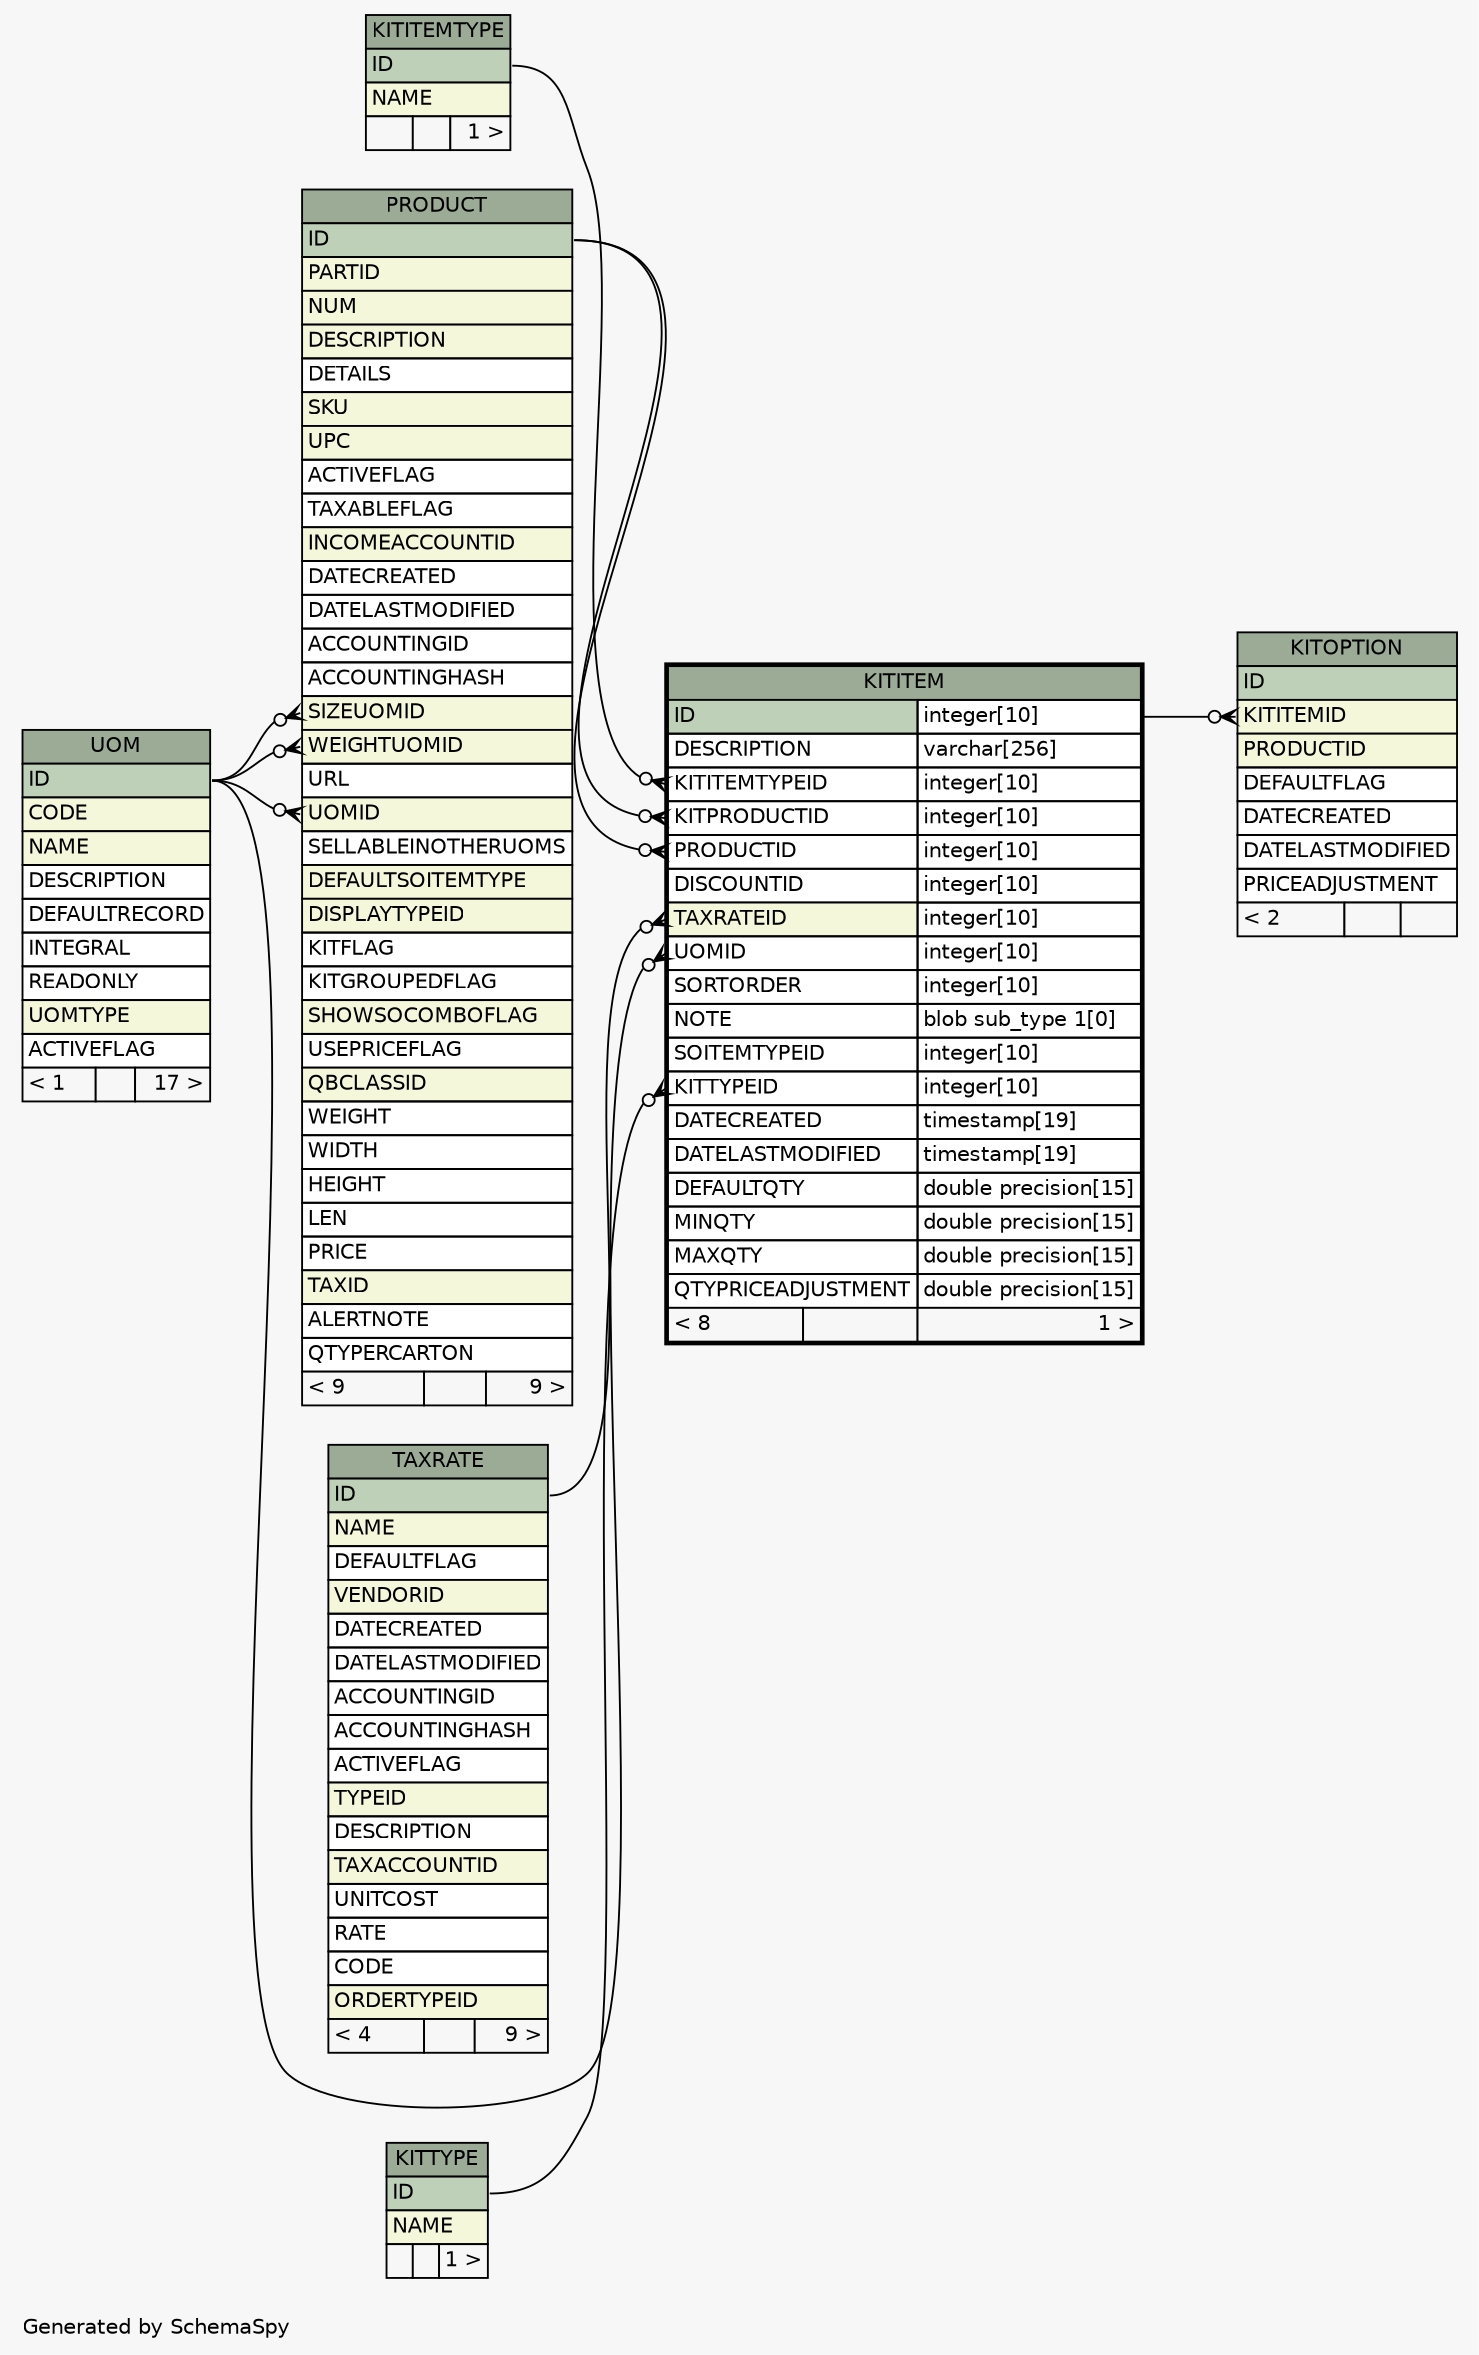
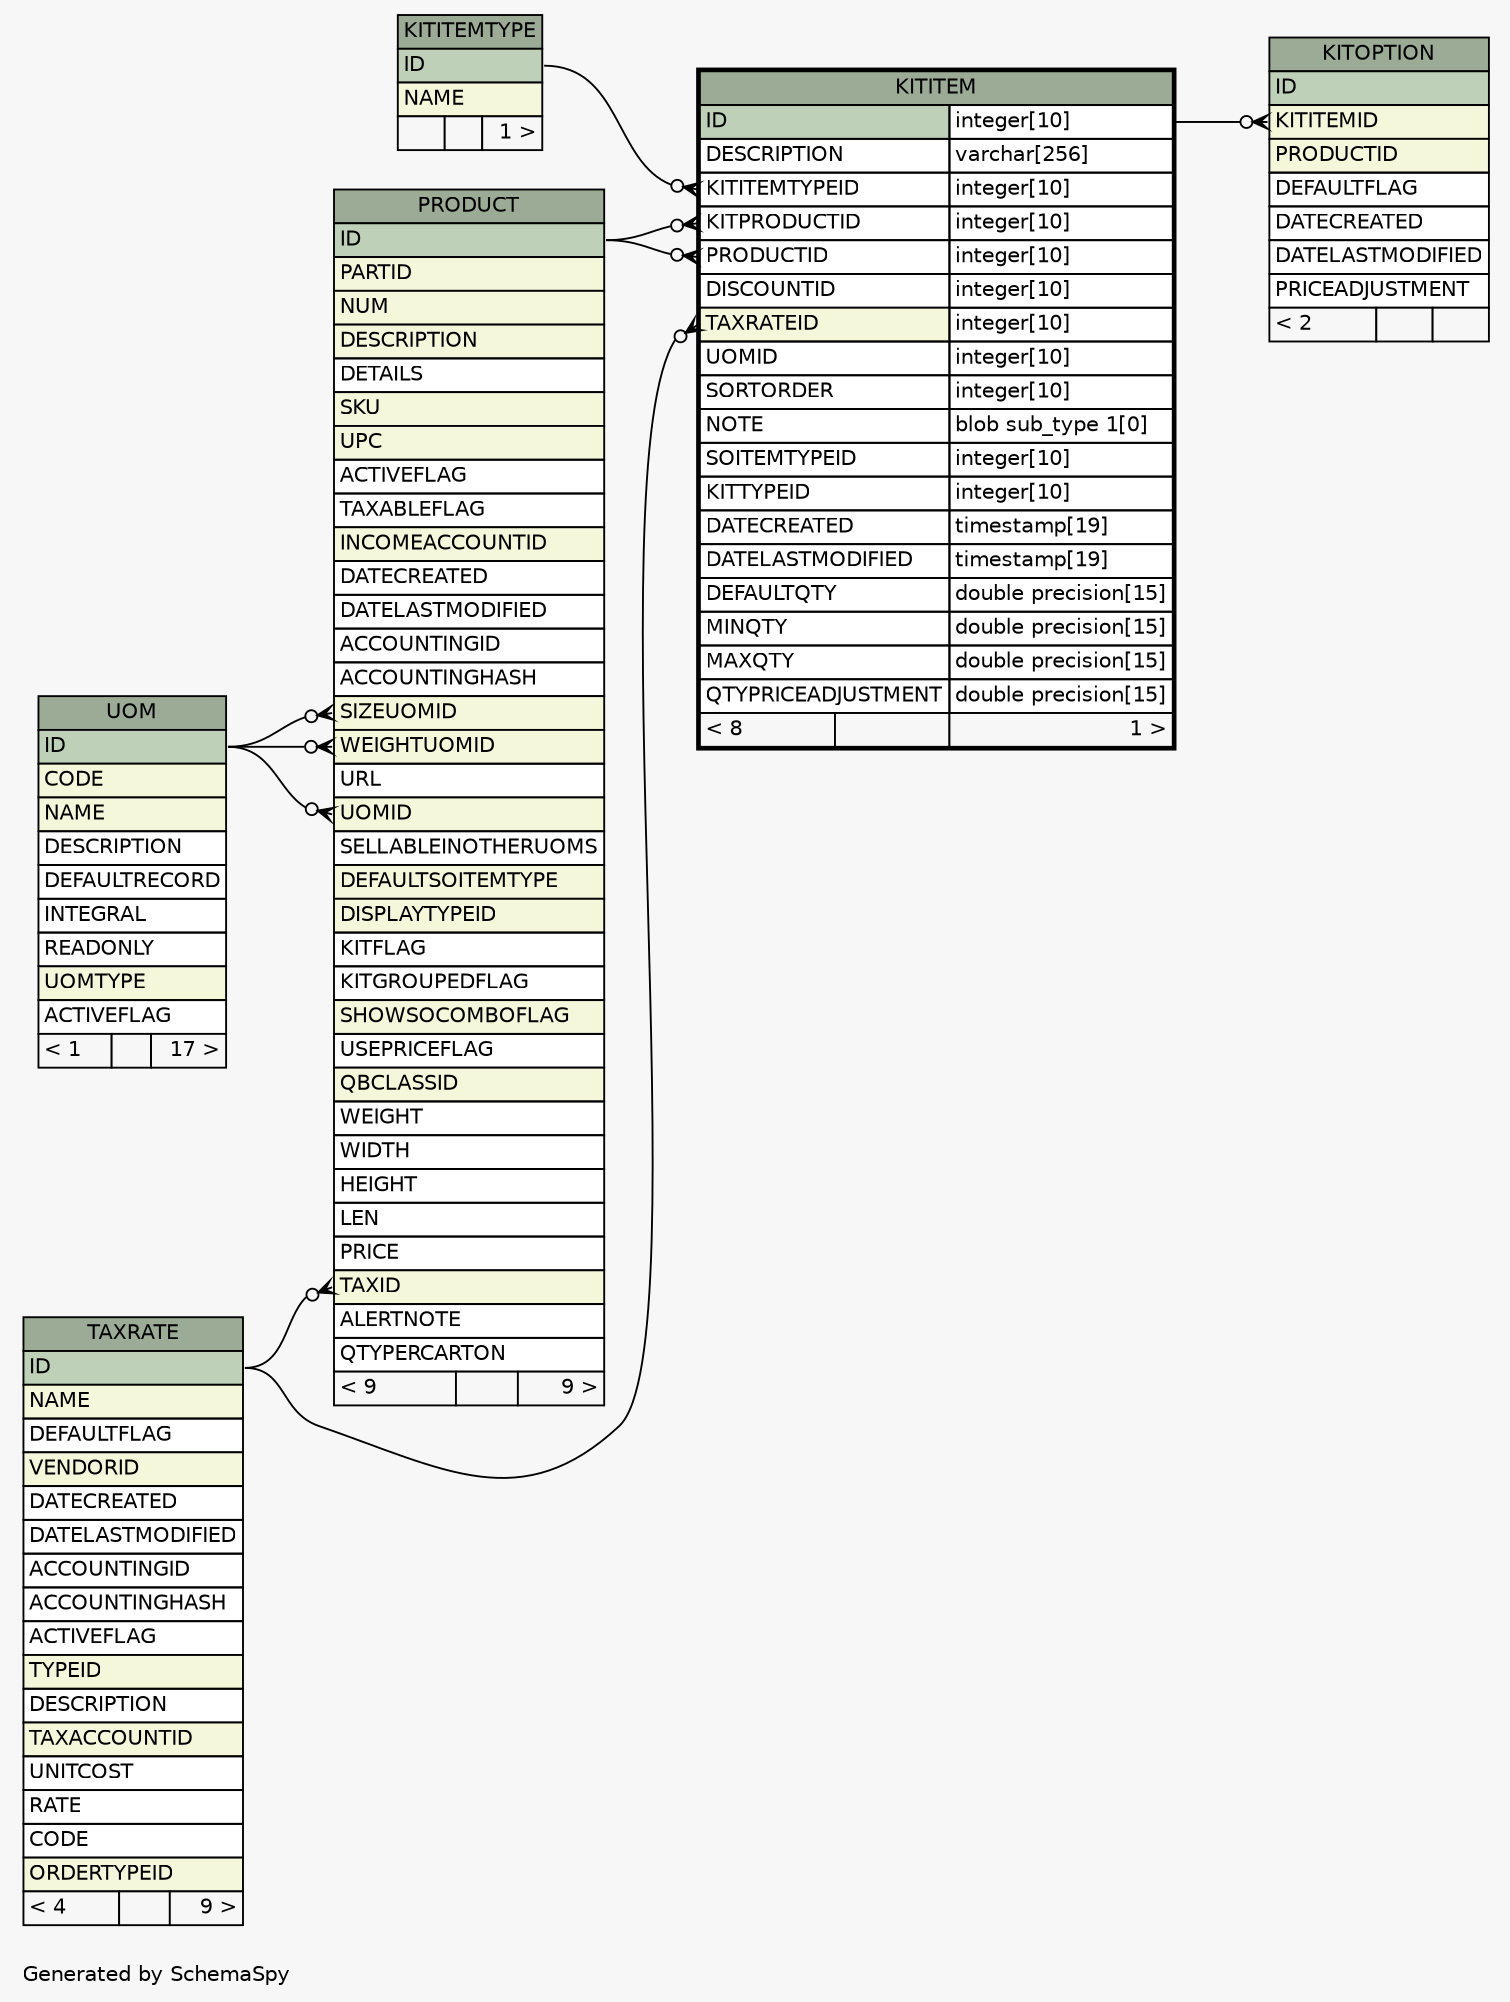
edge "TAXRATE" -> "PRODUCT": added
edge "UOM" -> "KITITEM": removed
node "KITTYPE": removed
